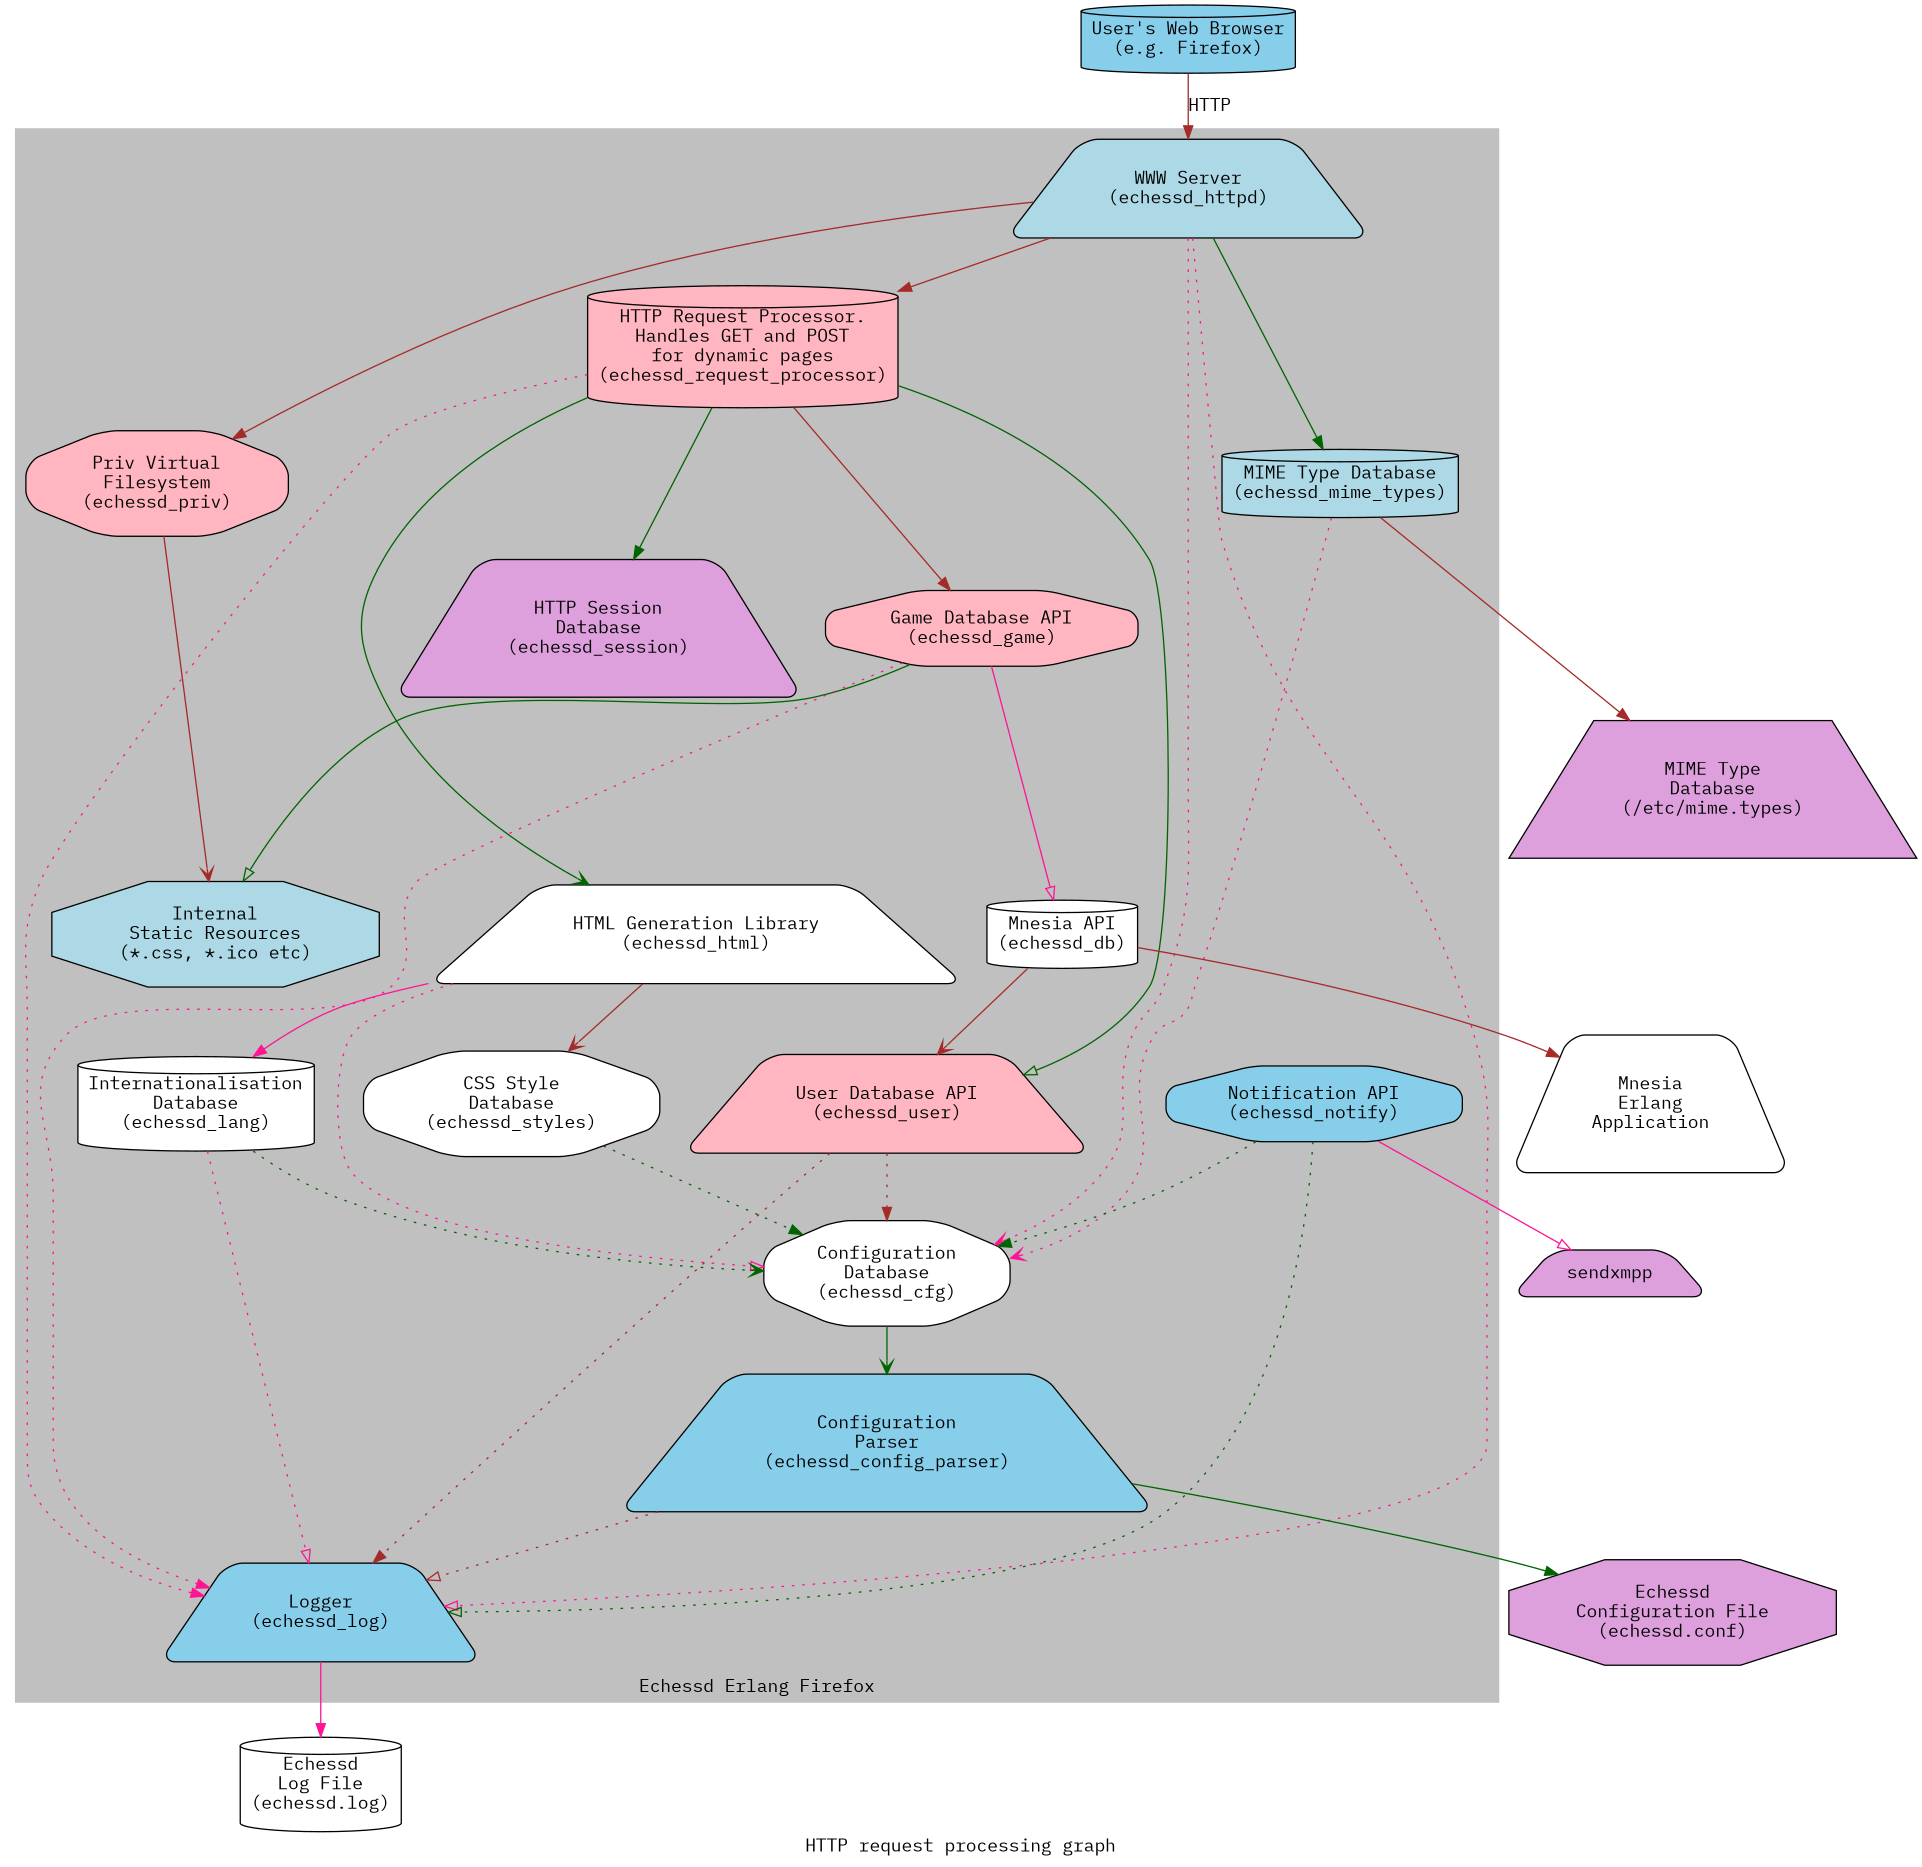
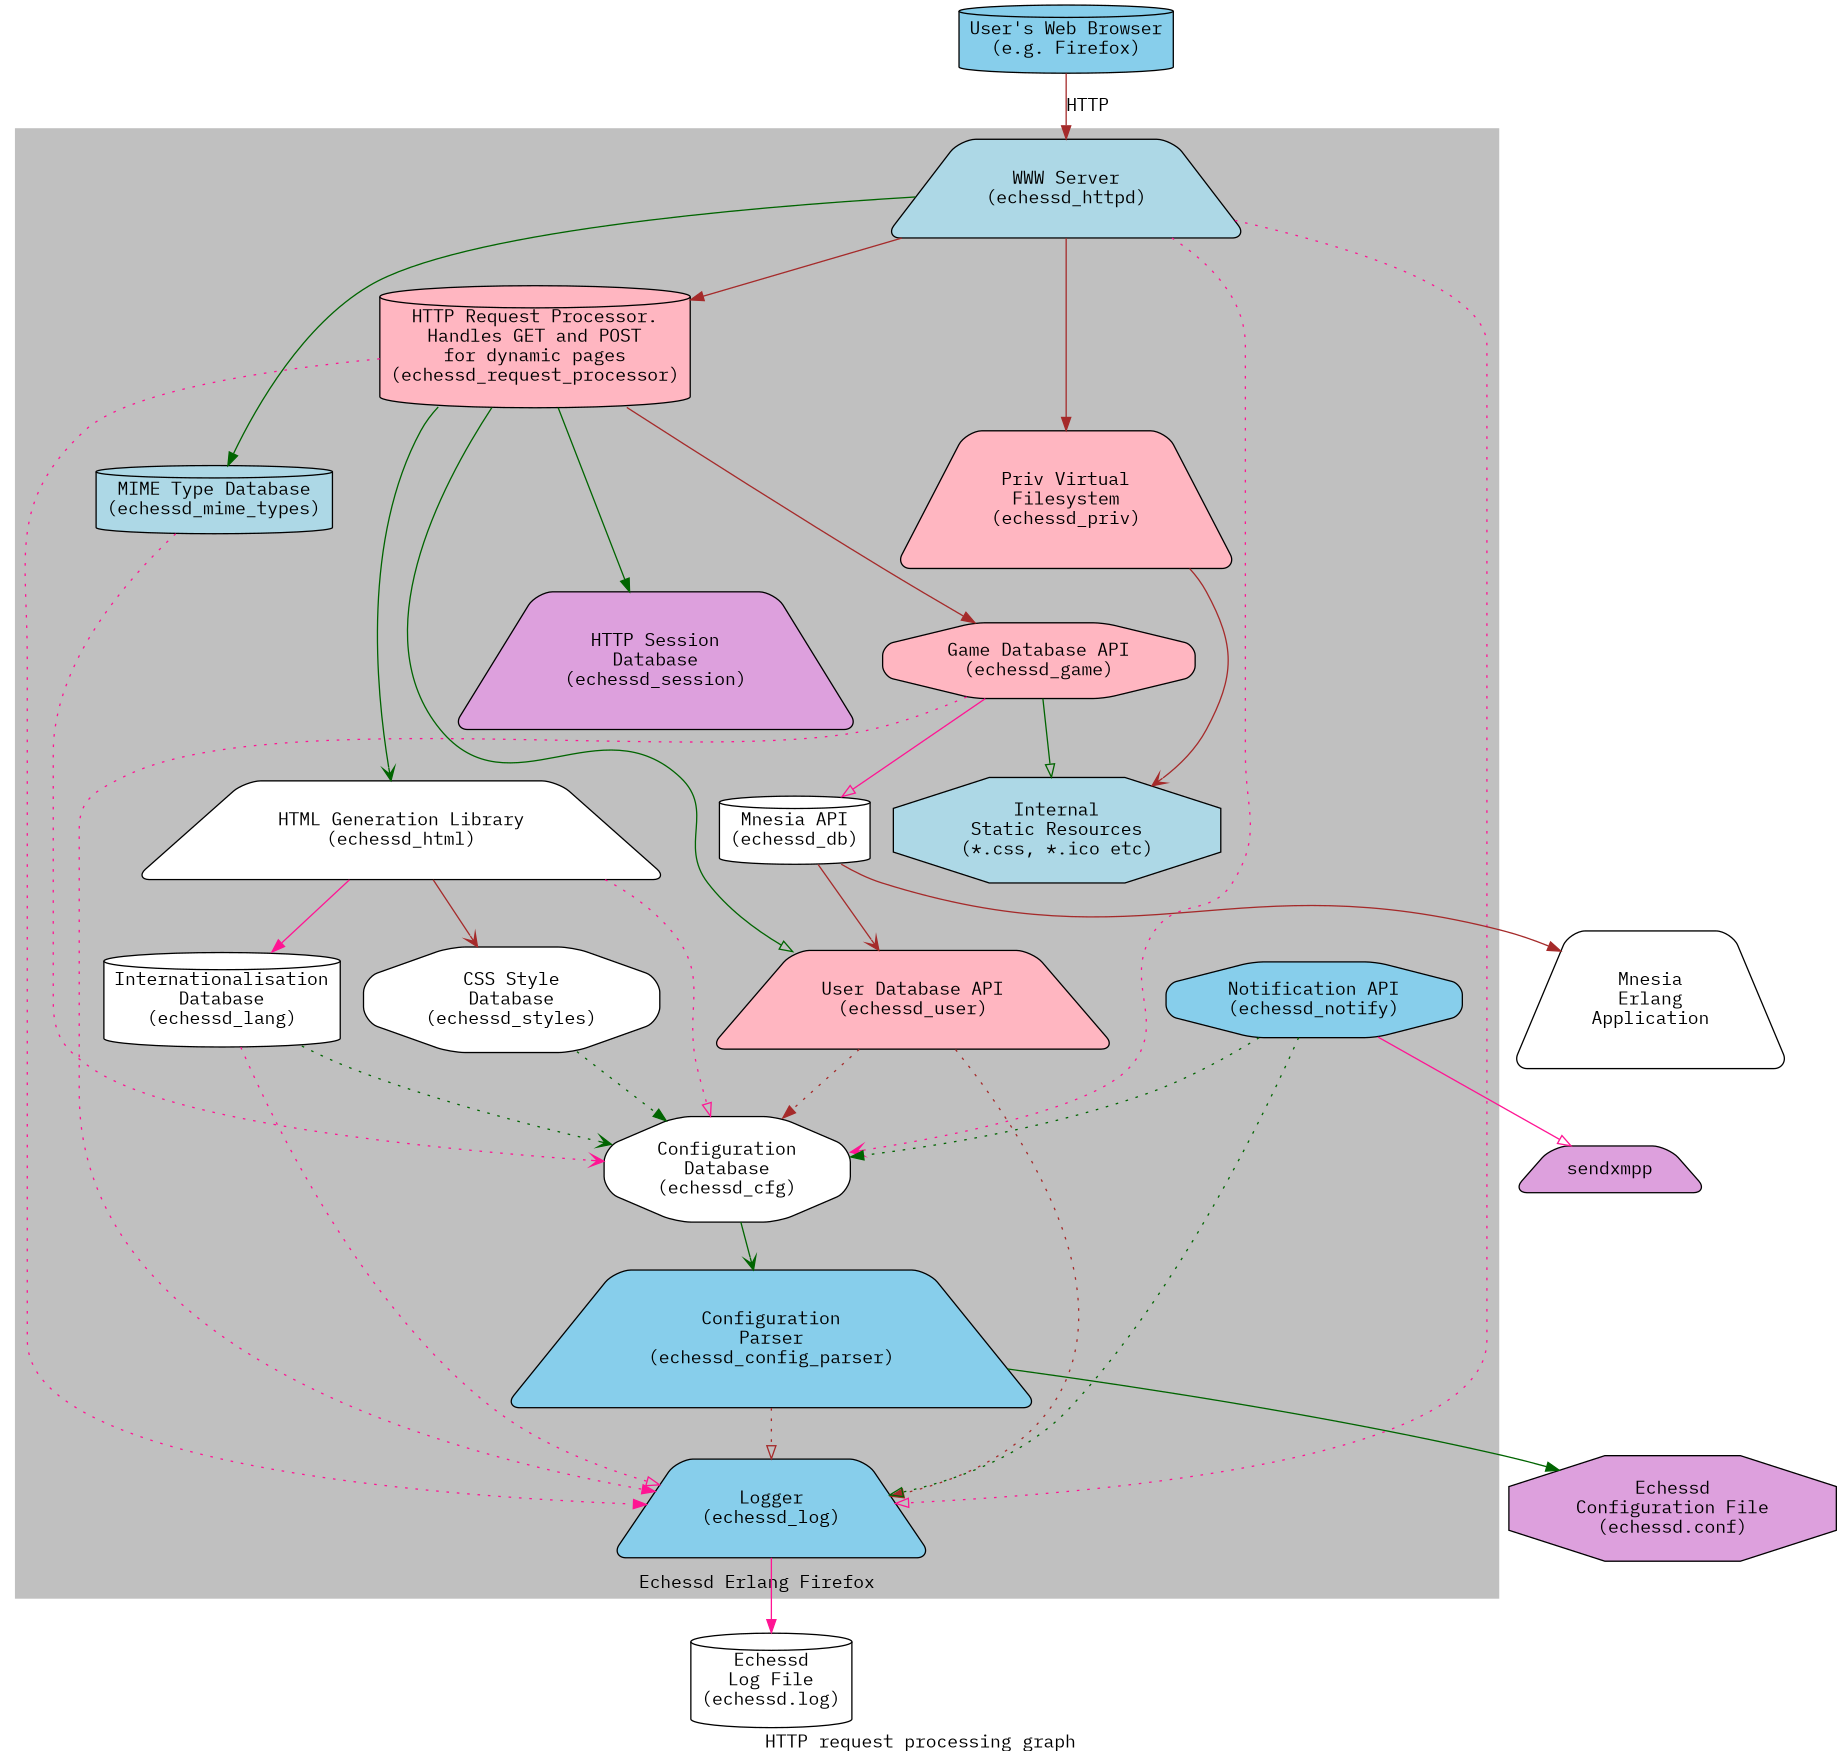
node "Priv Virtual Filesystem (echessd_priv)": shape octagon -> trapezium
node "MIME Type Database (/etc/mime.types)": removed
